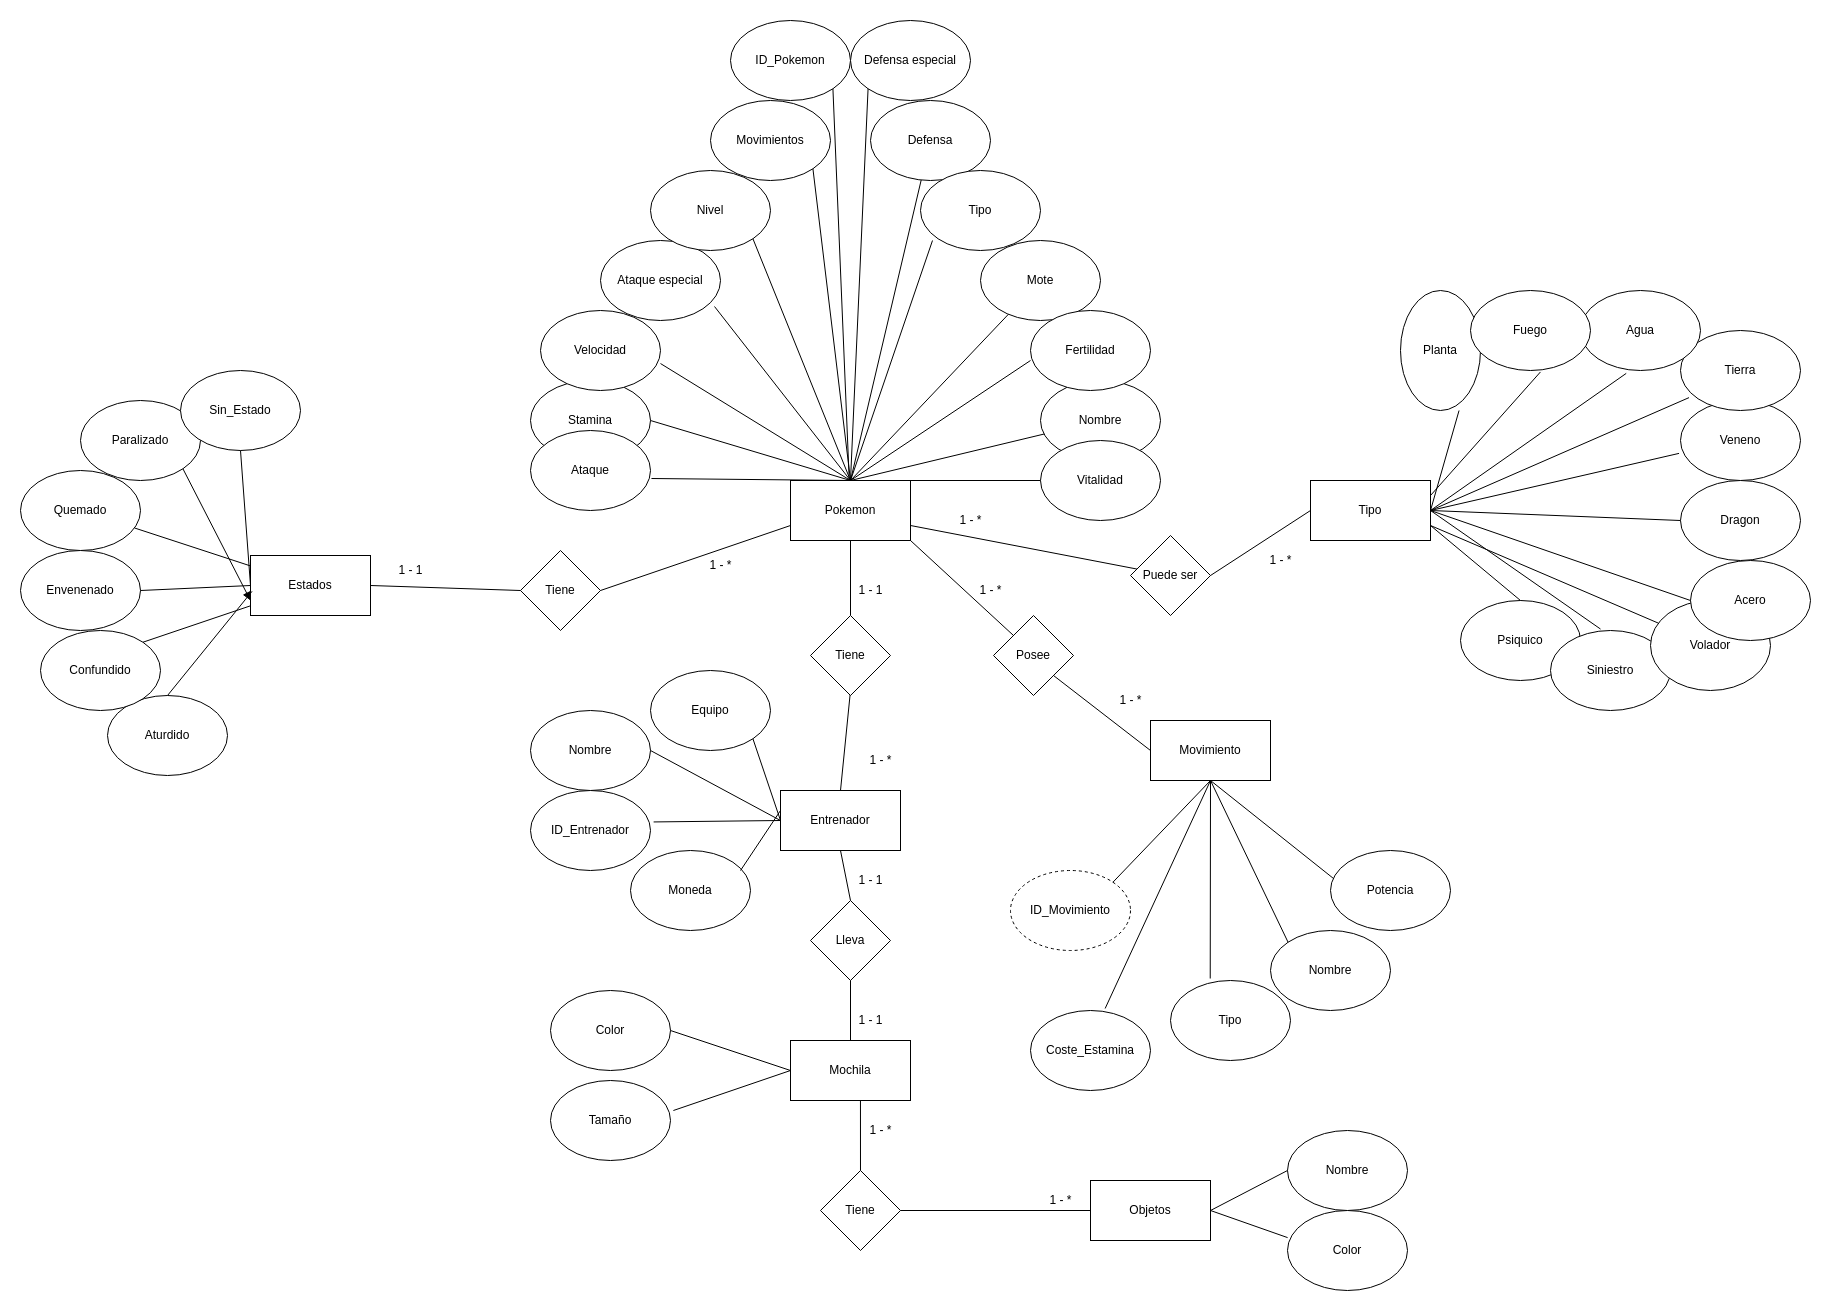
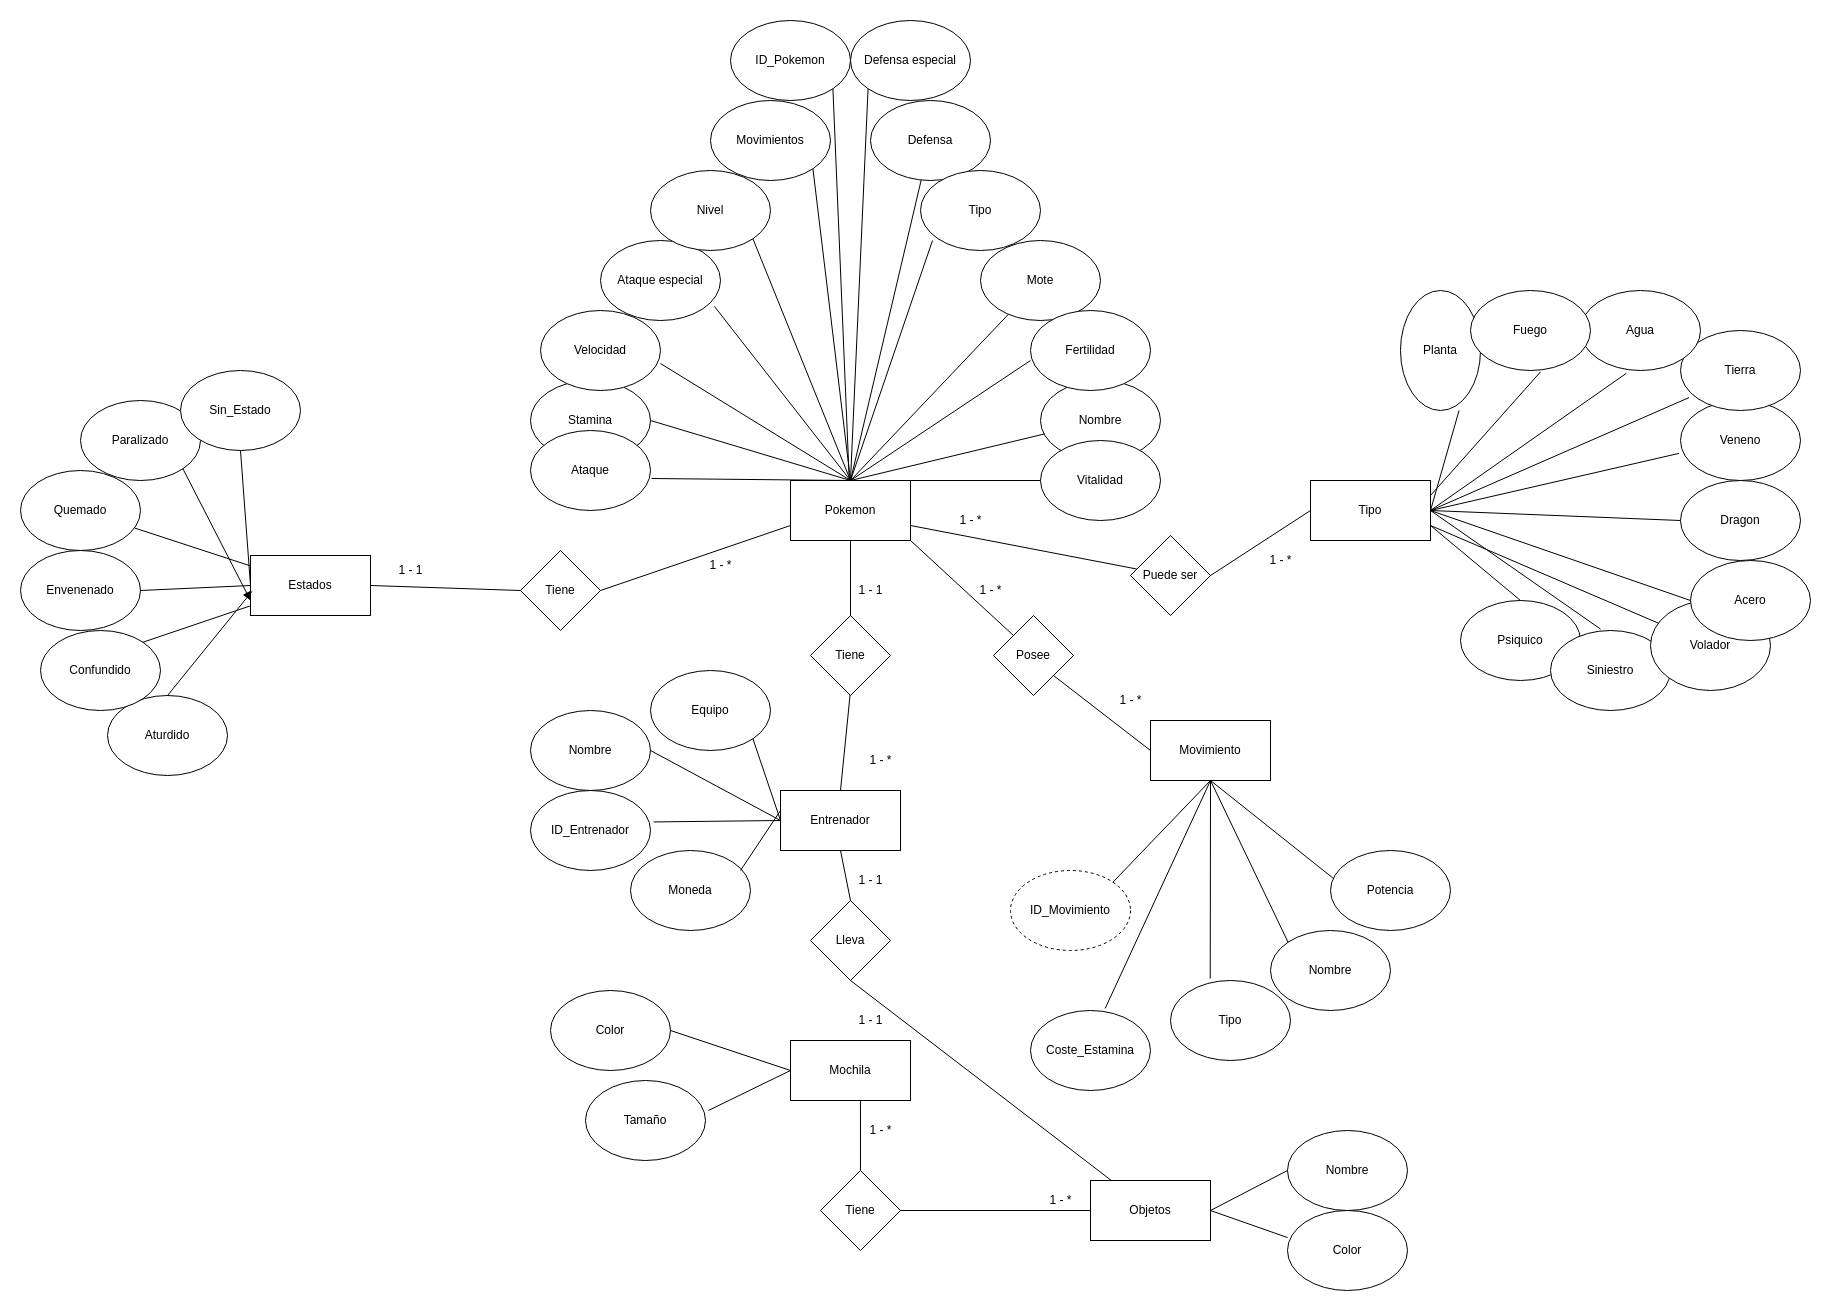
edge "Lleva" -- "Mochila": now "Lleva" -- "Objetos"
node "Tamaño": moved (611, 1121) -> (646, 1121)
